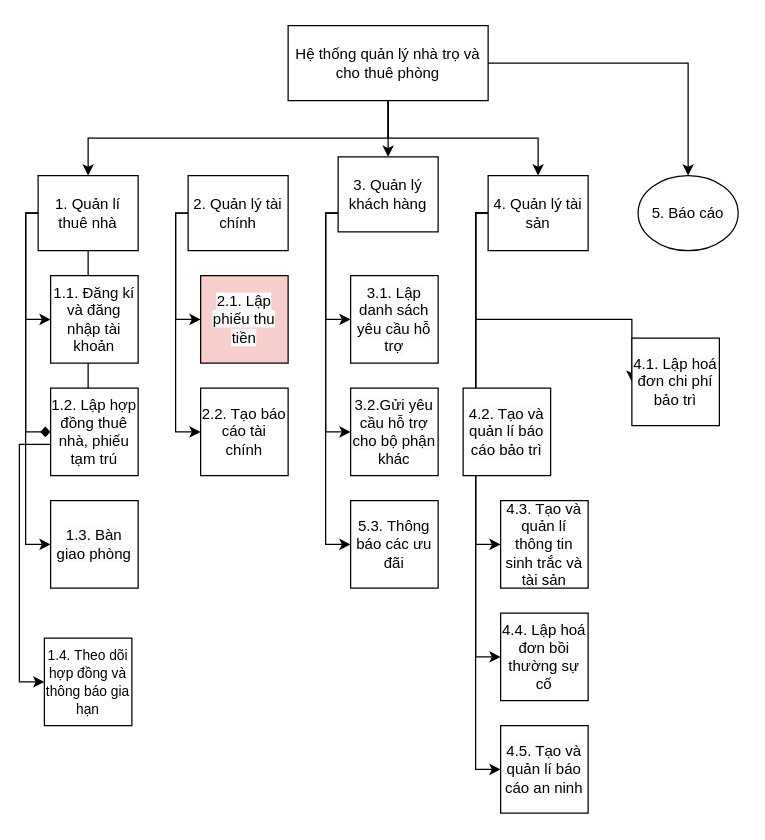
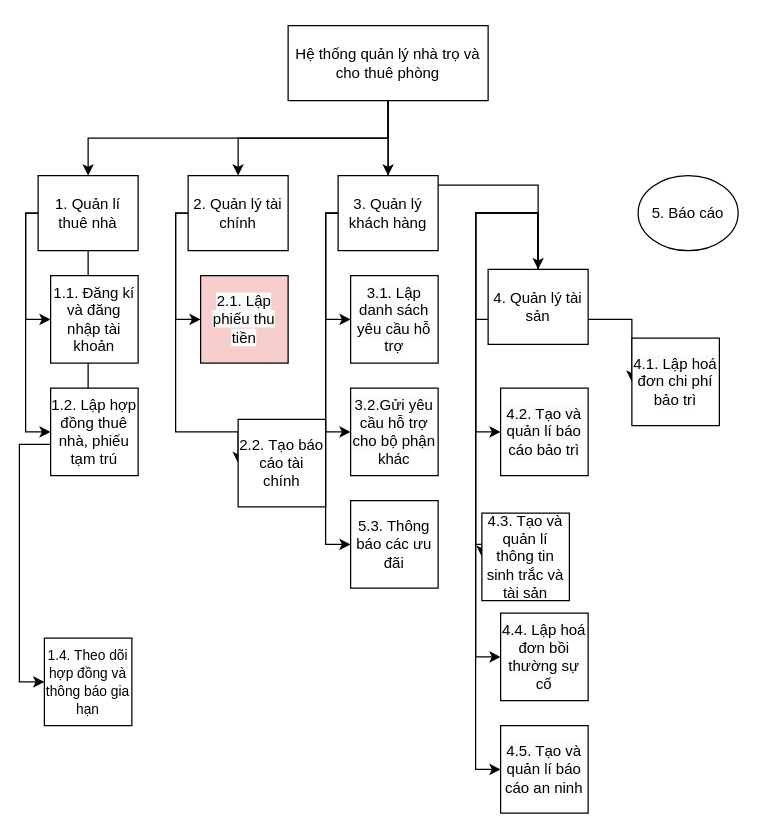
edge "Hệ thống quản lý nhà trọ và cho thuê phòng" -> "5. Báo cáo": now "Hệ thống quản lý nhà trọ và cho thuê phòng" -> "2. Quản lý tài chính"
node "3. Quản lý khách hàng": moved (388, 194) -> (388, 213)
node "4. Quản lý tài sản": moved (538, 213) -> (538, 307)
edge "1. Quản lí thuê nhà" -> "1.2. Lập hợp đồng thuê nhà, phiếu tạm trú": arrowhead diamond -> classic
node "2.2. Tạo báo cáo tài chính": moved (244, 432) -> (282, 463)
node "4.2. Tạo và quản lí báo cáo bảo trì": moved (507, 432) -> (544, 432)
edge "1. Quản lí thuê nhà" -> "1.3. Bàn giao phòng": removed
node "1.3. Bàn giao phòng": removed
node "4.3. Tạo và quản lí thông tin sinh trắc và tài sản": moved (544, 544) -> (526, 557)
